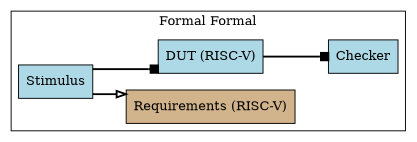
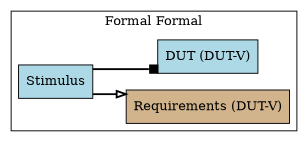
node "DUT (RISC-V)": label "DUT (RISC-V)" -> "DUT (DUT-V)"
node "Checker": removed
node "Requirements (RISC-V)": label "Requirements (RISC-V)" -> "Requirements (DUT-V)"
